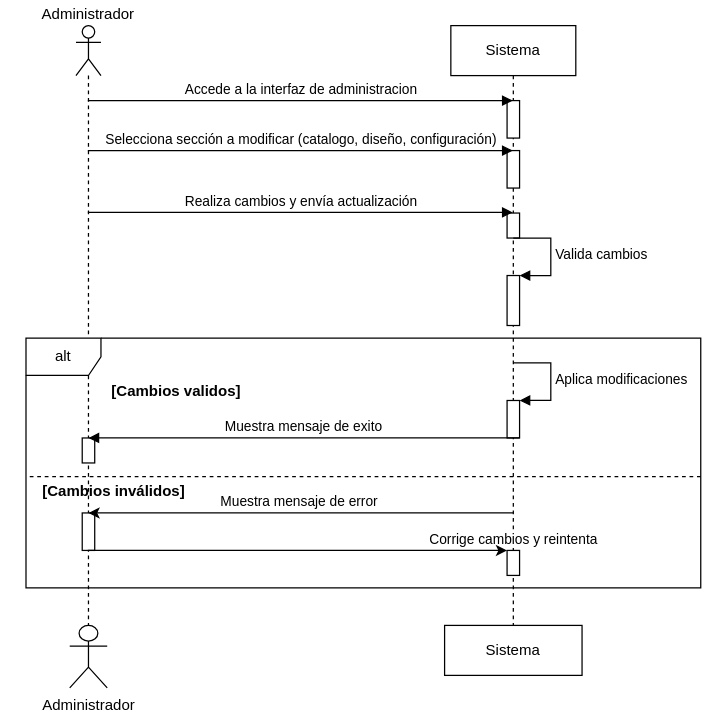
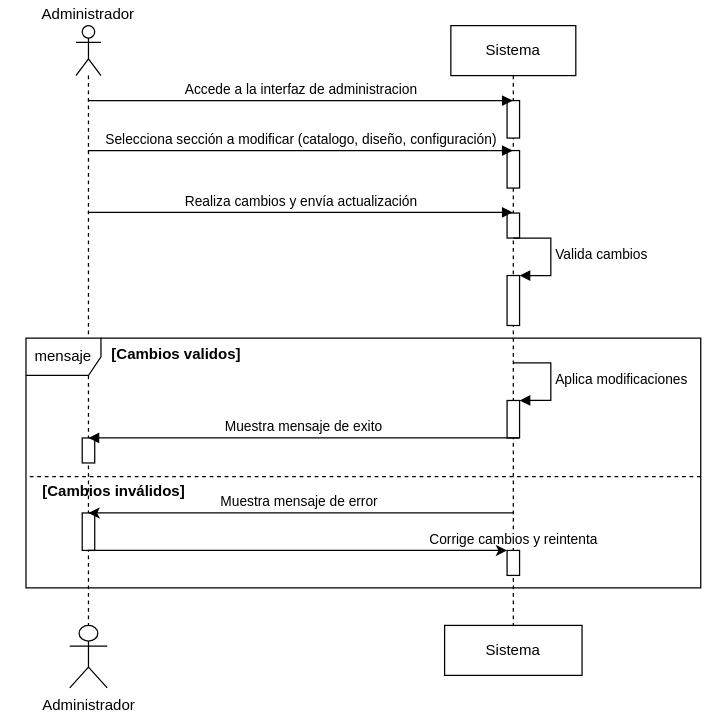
node "alt": label "alt" -> "mensaje"
node "[Cambios validos]": moved (176, 392) -> (176, 354)
